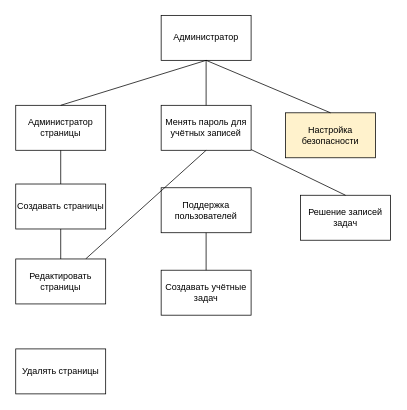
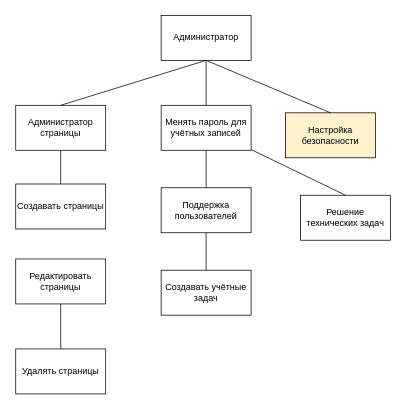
edge "Менять пароль для учётных записей" -- "Редактировать страницы": now "Менять пароль для учётных записей" -- "Поддержка пользователей"
node "Решение записей задач": label "Решение записей задач" -> "Решение технических задач"
edge "Создавать страницы" -- "Редактировать страницы": removed
edge "Редактировать страницы" -- "Удалять страницы": added
